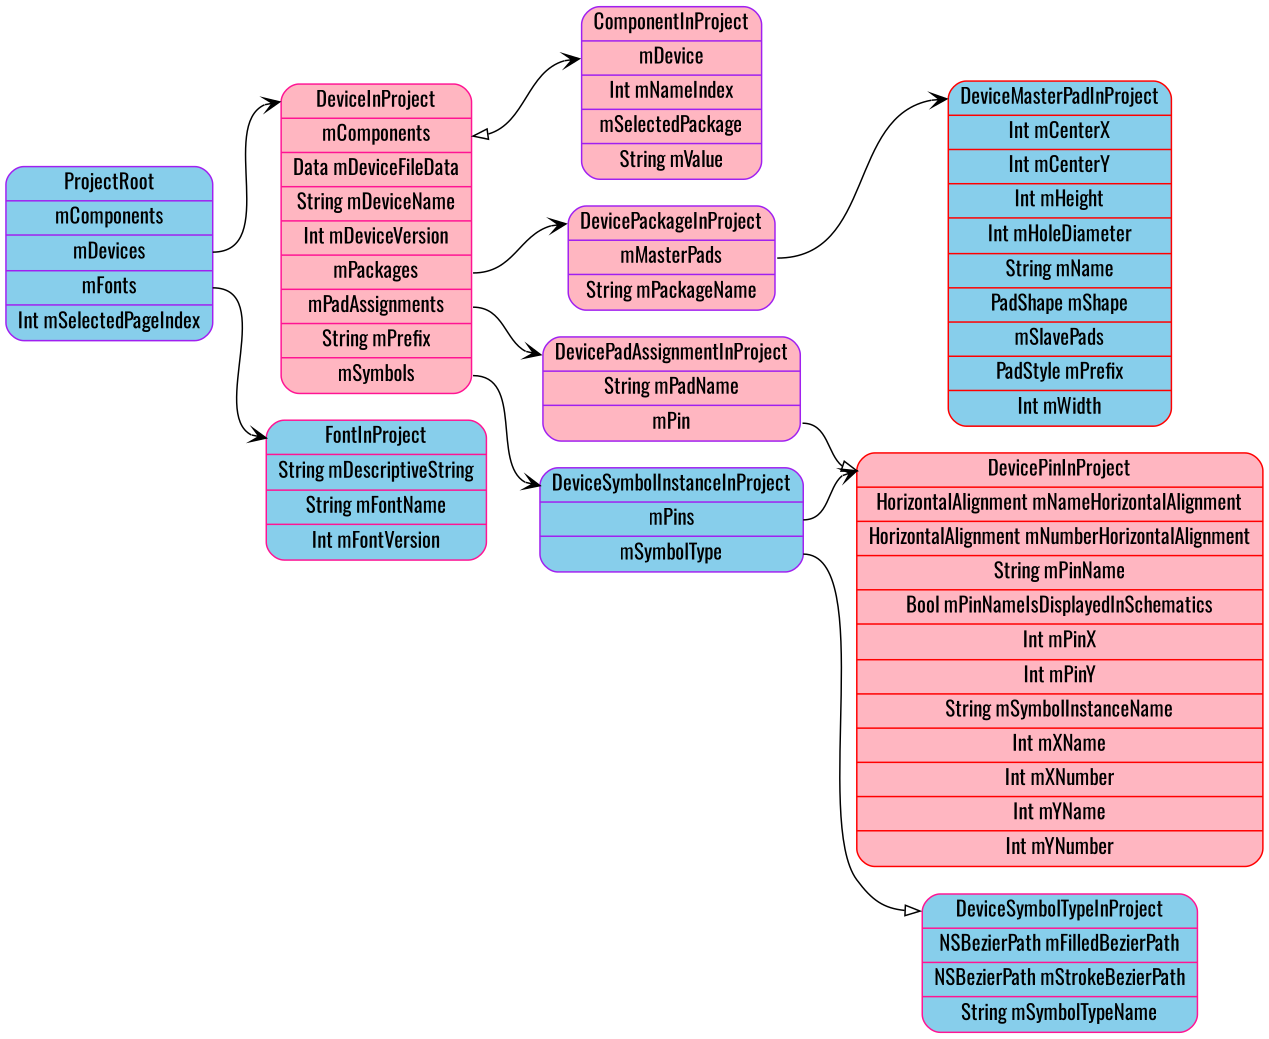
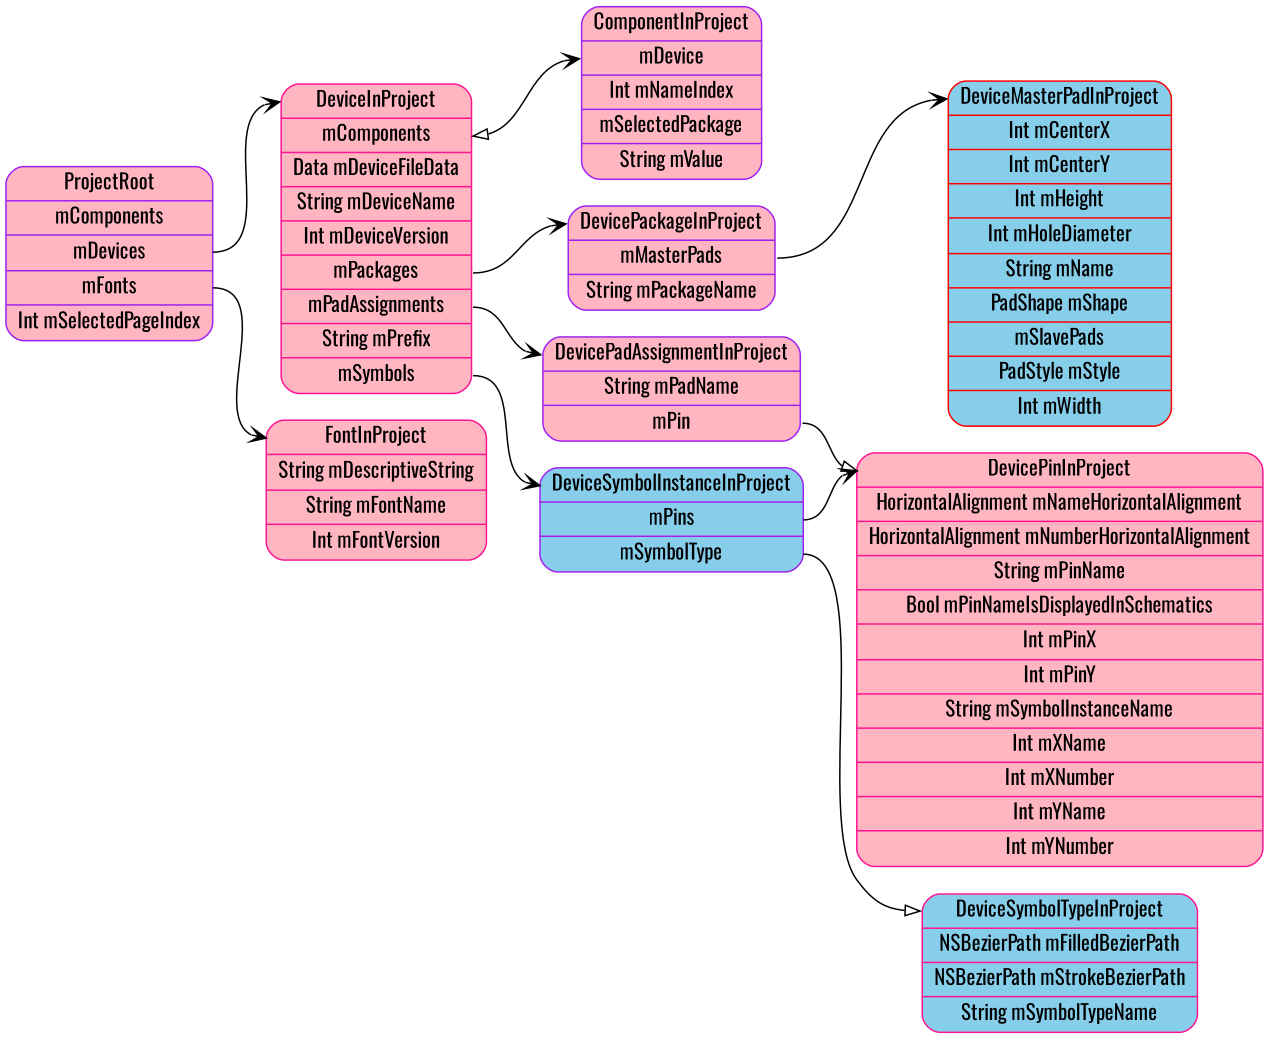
node "ProjectRoot": fillcolor skyblue -> lightpink
node "DeviceMasterPadInProject": text "PadStyle mPrefix" -> "PadStyle mStyle"
node "FontInProject": fillcolor skyblue -> lightpink
node "DevicePinInProject": color red -> deeppink
